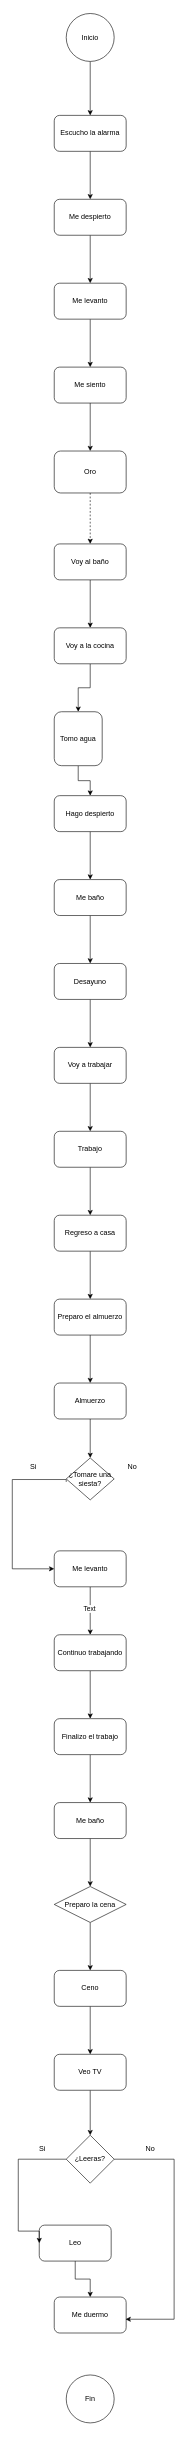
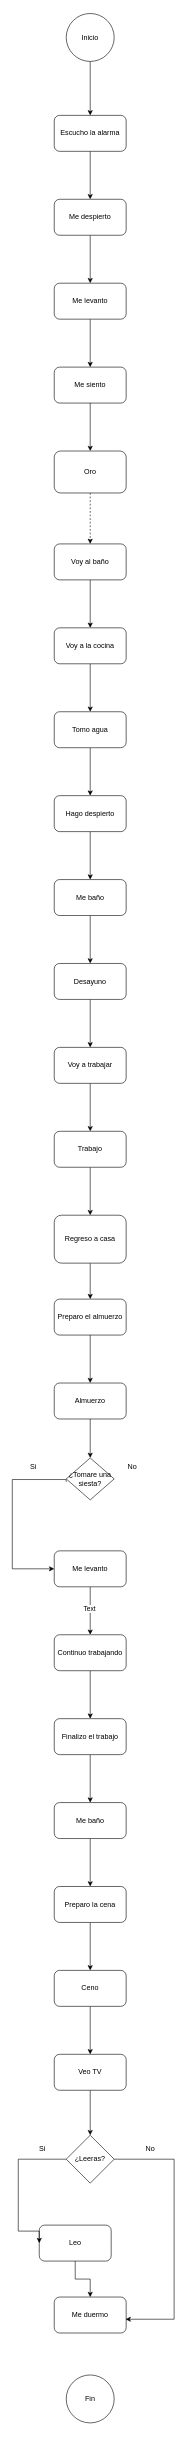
node "Tomo agua": size 48x54 -> 72x36
node "Regreso a casa": size 72x36 -> 72x48
node "Preparo la cena": shape diamond -> rounded rectangle
